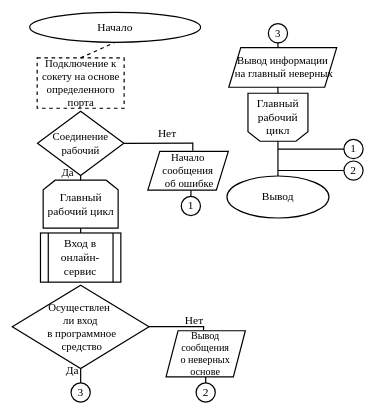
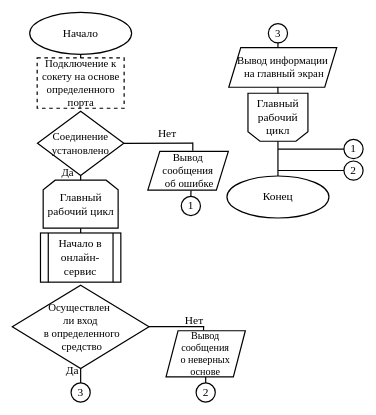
node "Начало": size 171x30 -> 102x42
node "Вывод информации на главный неверных": label "Вывод информации на главный неверных" -> "Вывод информации на главный экран"
node "Соединение рабочий": label "Соединение рабочий" -> "Соединение установлено"
node "Начало сообщения об ошибке": label "Начало сообщения об ошибке" -> "Вывод сообщения об ошибке"
node "Вывод": label "Вывод" -> "Конец"
node "Вход в онлайн-сервис": label "Вход в онлайн-сервис" -> "Начало в онлайн-сервис"
node "Осуществлен ли вход в программное средство": label "Осуществлен ли вход в программное средство" -> "Осуществлен ли вход в определенного средство"
